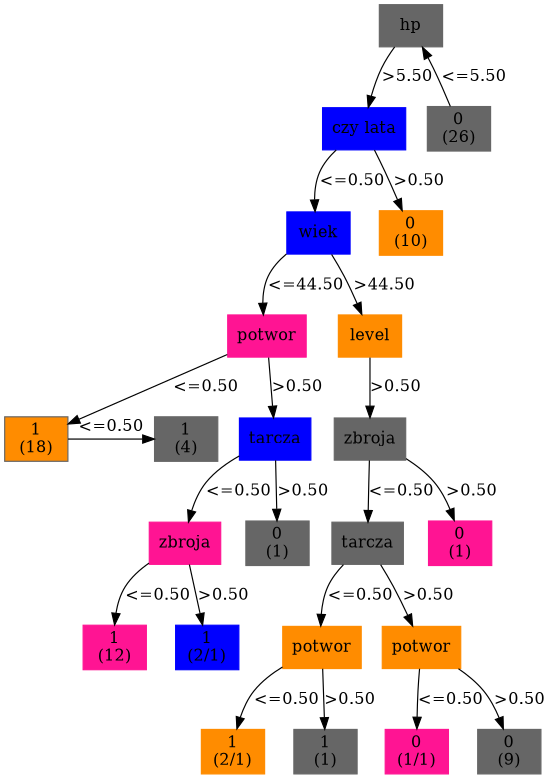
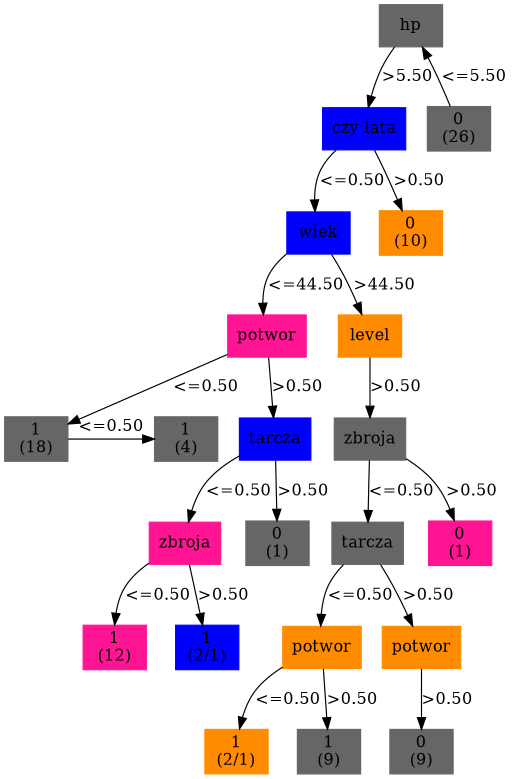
node "1 (18)": fillcolor darkorange -> gray40
node "1 (1)": label "1 (1)" -> "1 (9)"
node "0 (1/1)": removed
